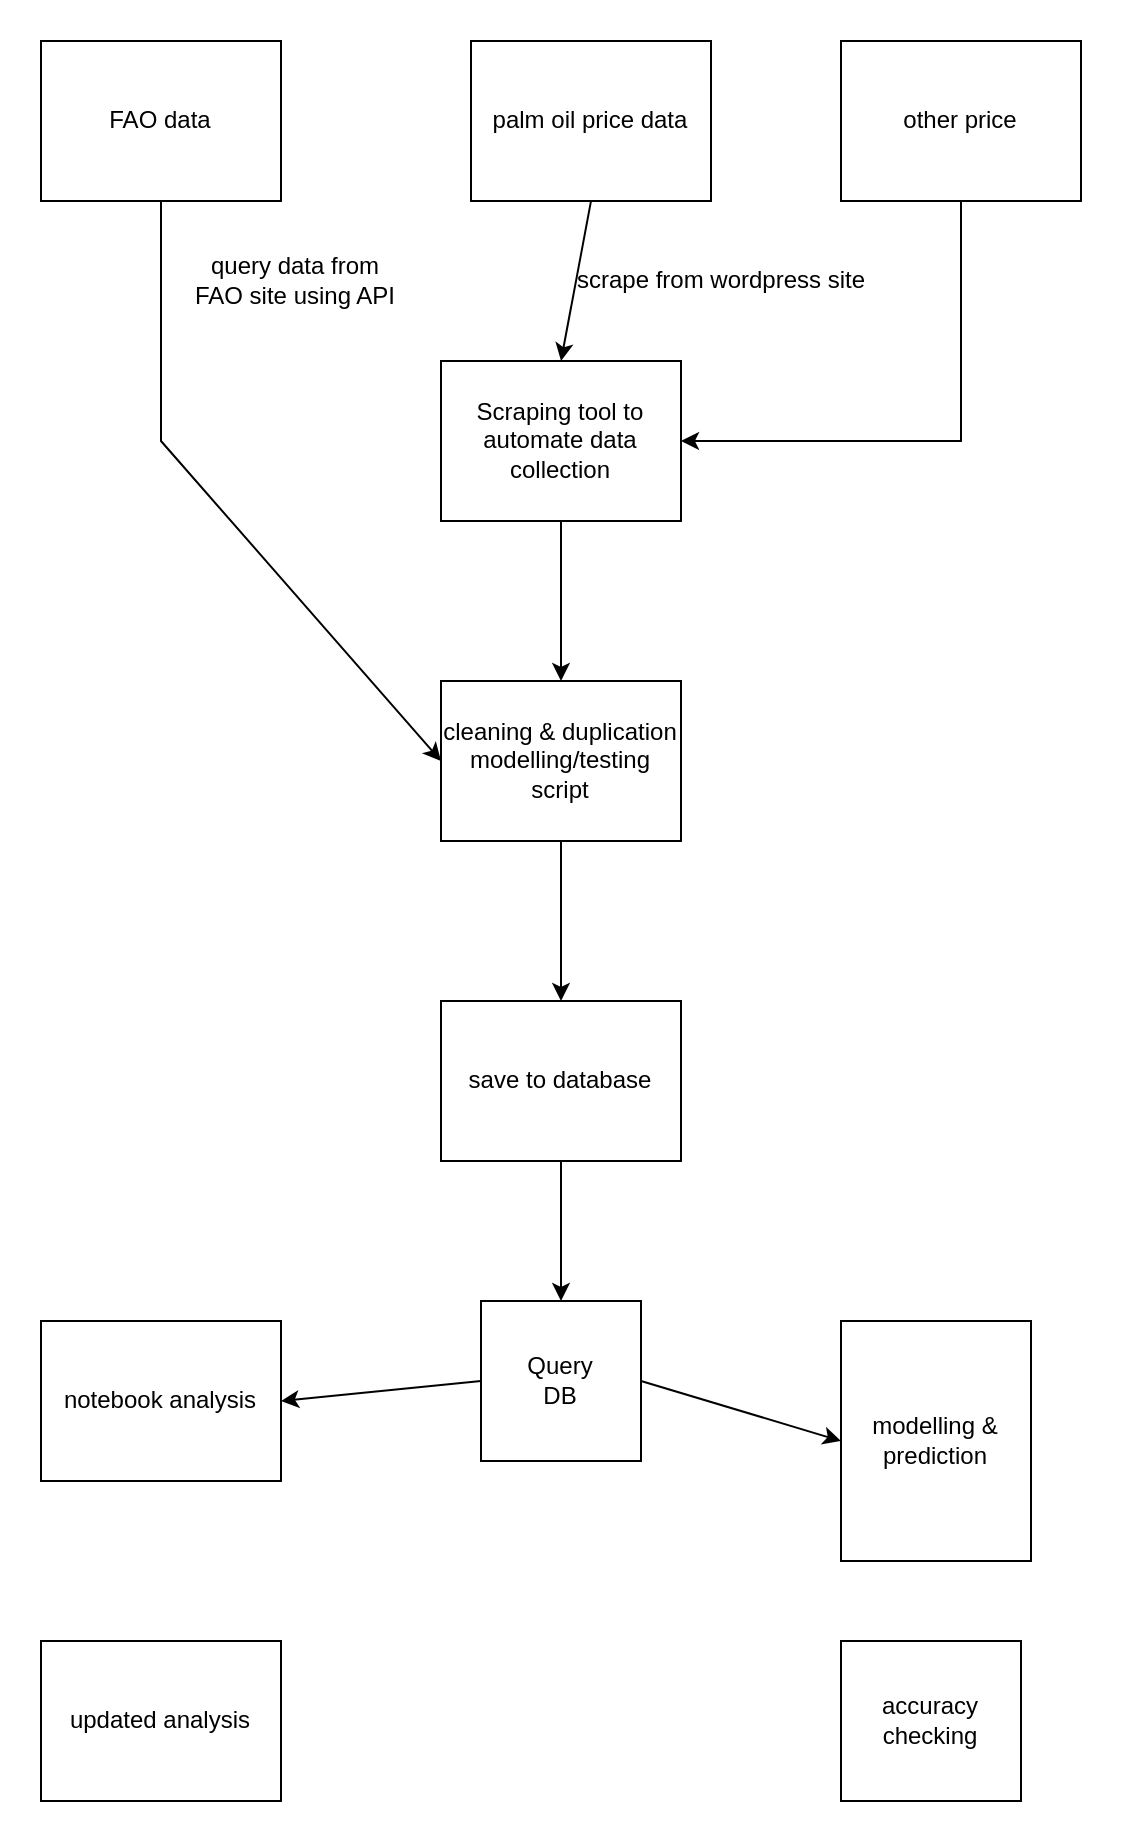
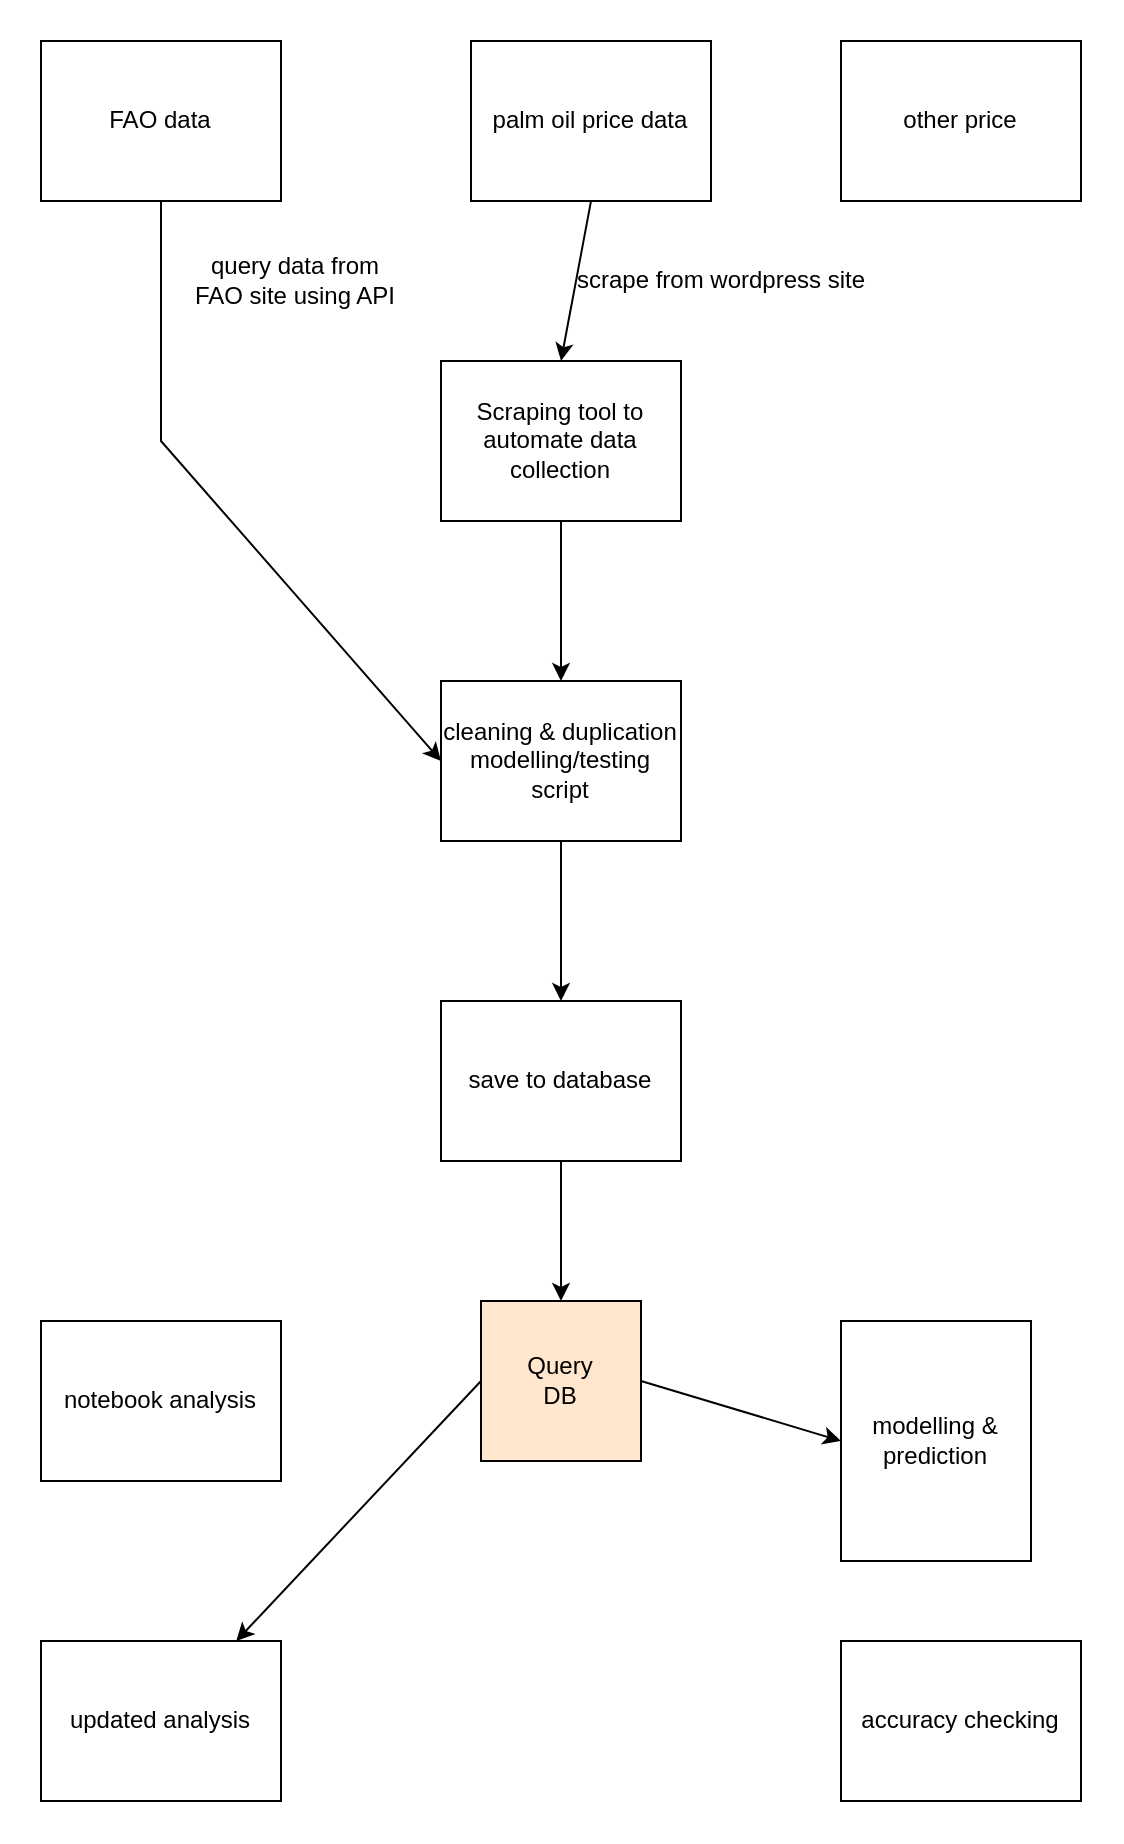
edge "other price" -> "Scraping tool to automate data collection": removed
node "Query DB": fillcolor #ffffff -> #ffe6cc
edge "Query DB" -> "notebook analysis": now "Query DB" -> "updated analysis"
node "accuracy checking": size 180x160 -> 240x160
